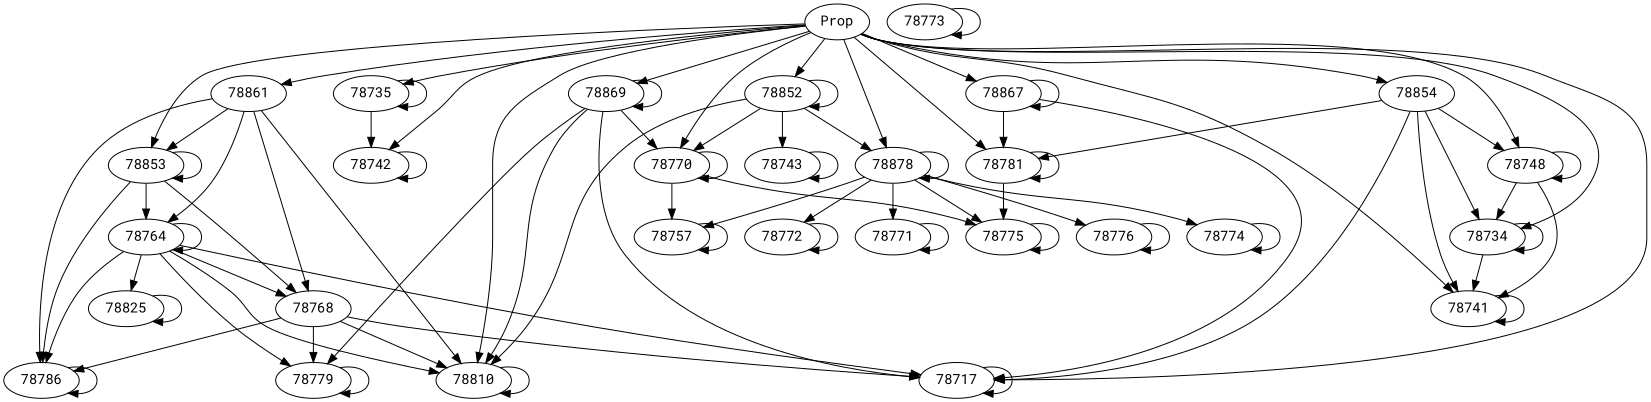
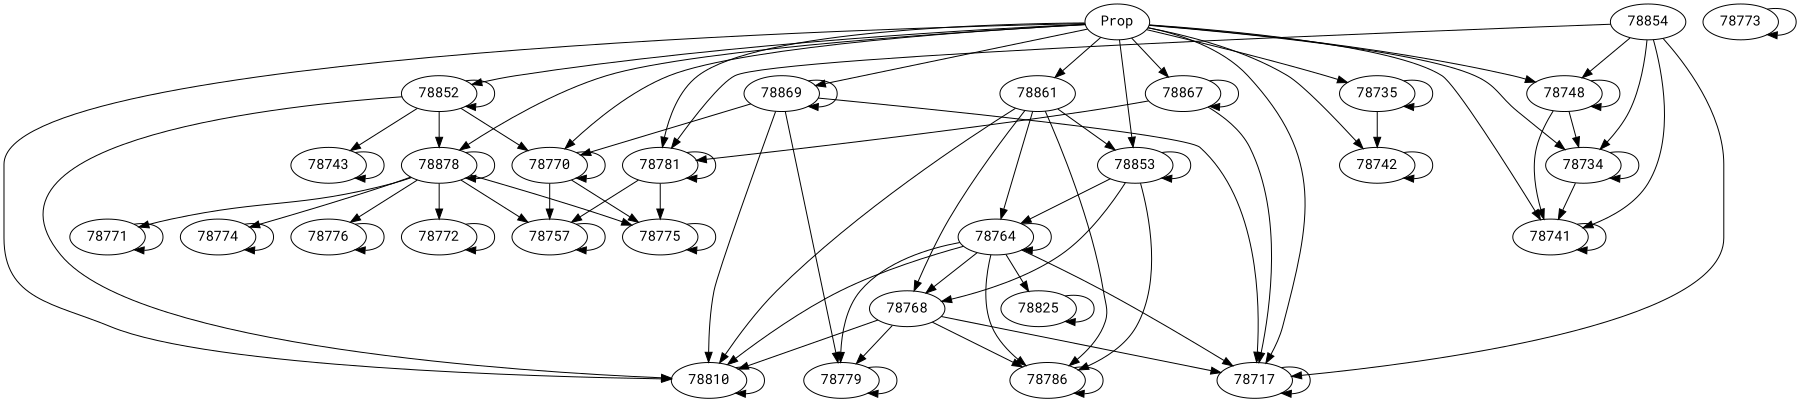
edge "Prop" -> "78854": removed
edge "78781" -> "78757": added
